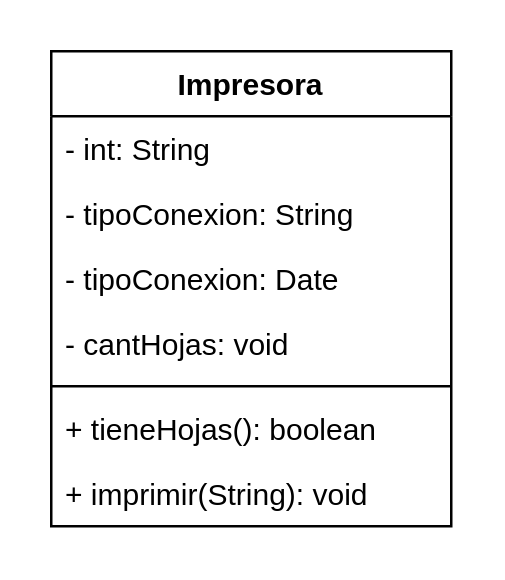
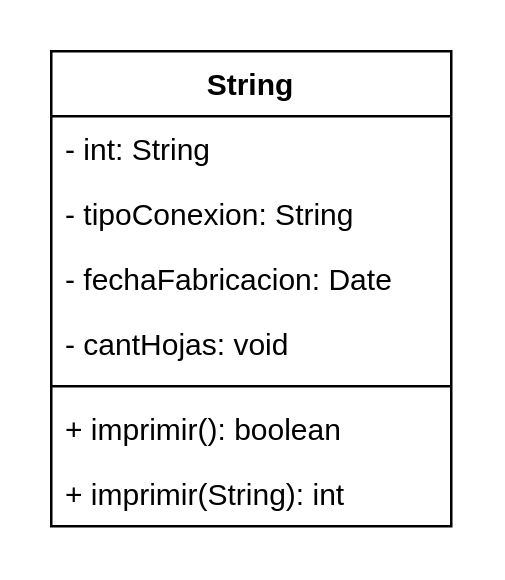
node "Impresora": label "Impresora" -> "String"
node "- tipoConexion: Date": label "- tipoConexion: Date" -> "- fechaFabricacion: Date"
node "+ tieneHojas(): boolean": label "+ tieneHojas(): boolean" -> "+ imprimir(): boolean"
node "+ imprimir(String): void": label "+ imprimir(String): void" -> "+ imprimir(String): int"
